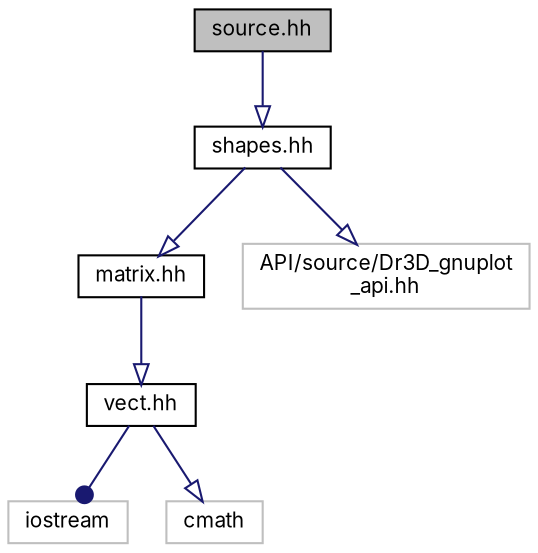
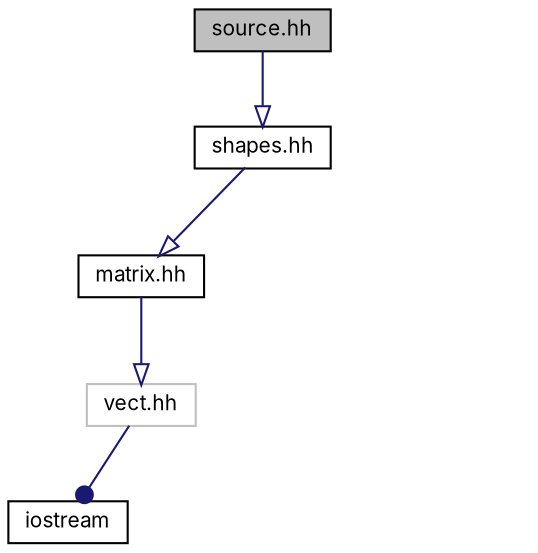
node "API/source/Dr3D_gnuplot _api.hh": removed
node "vect.hh": color black -> grey75
node "iostream": color grey75 -> black
node "cmath": removed
